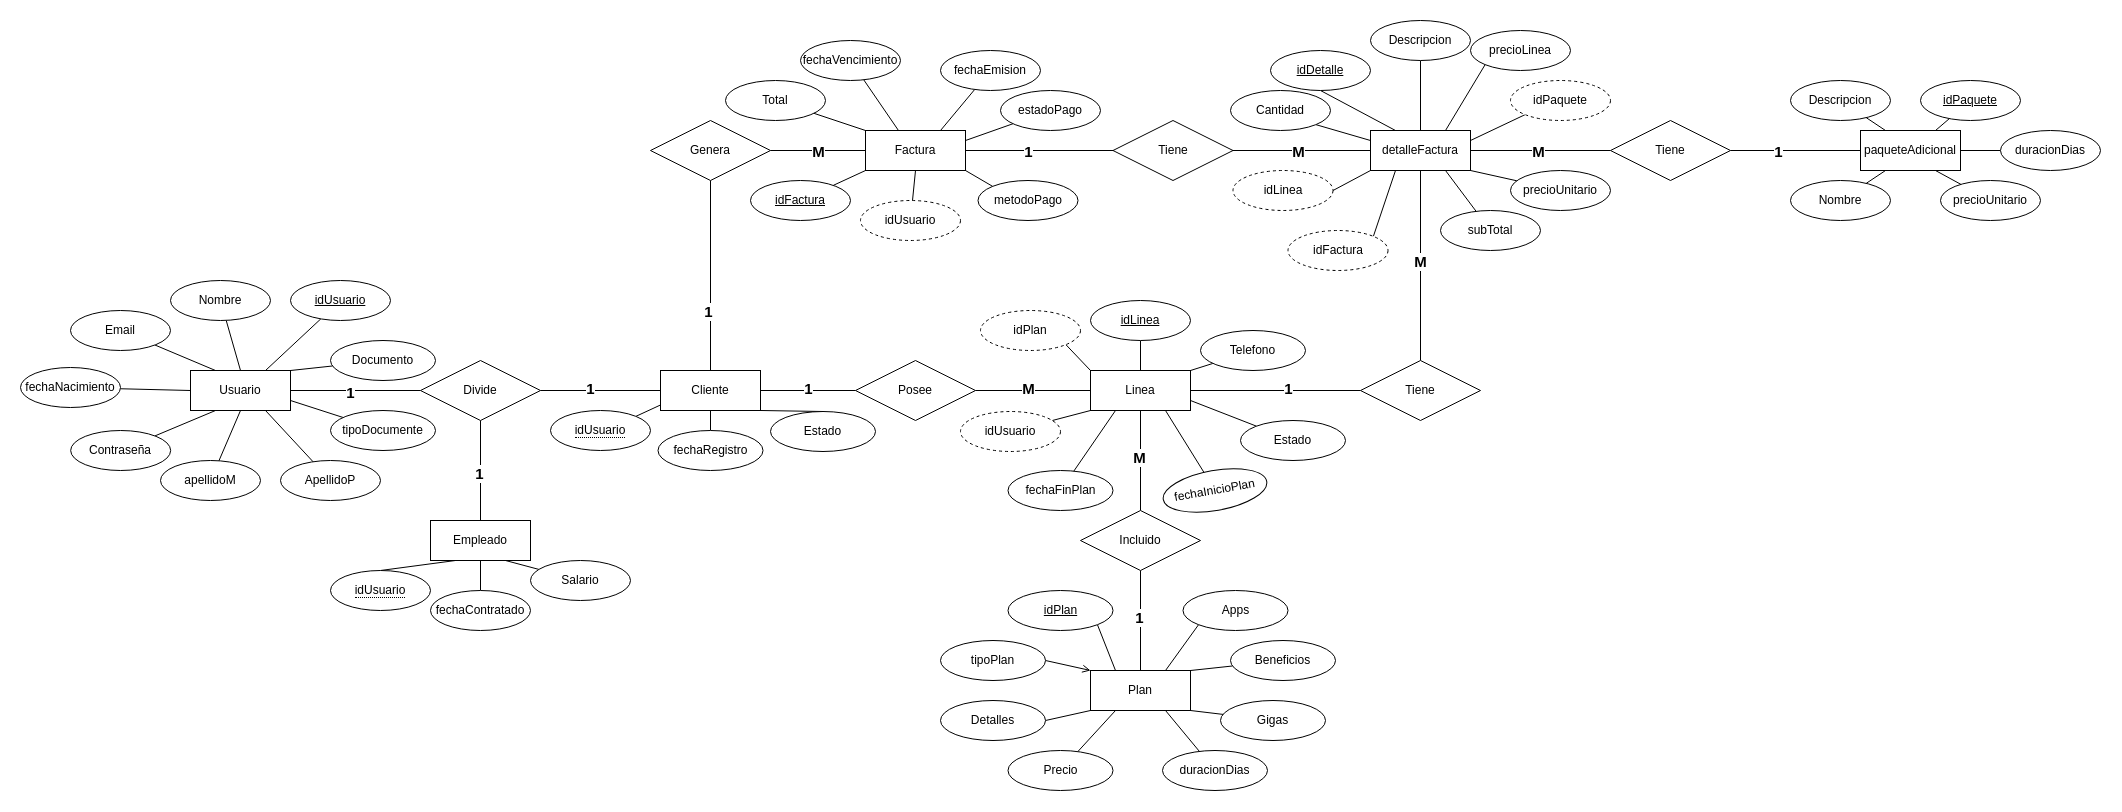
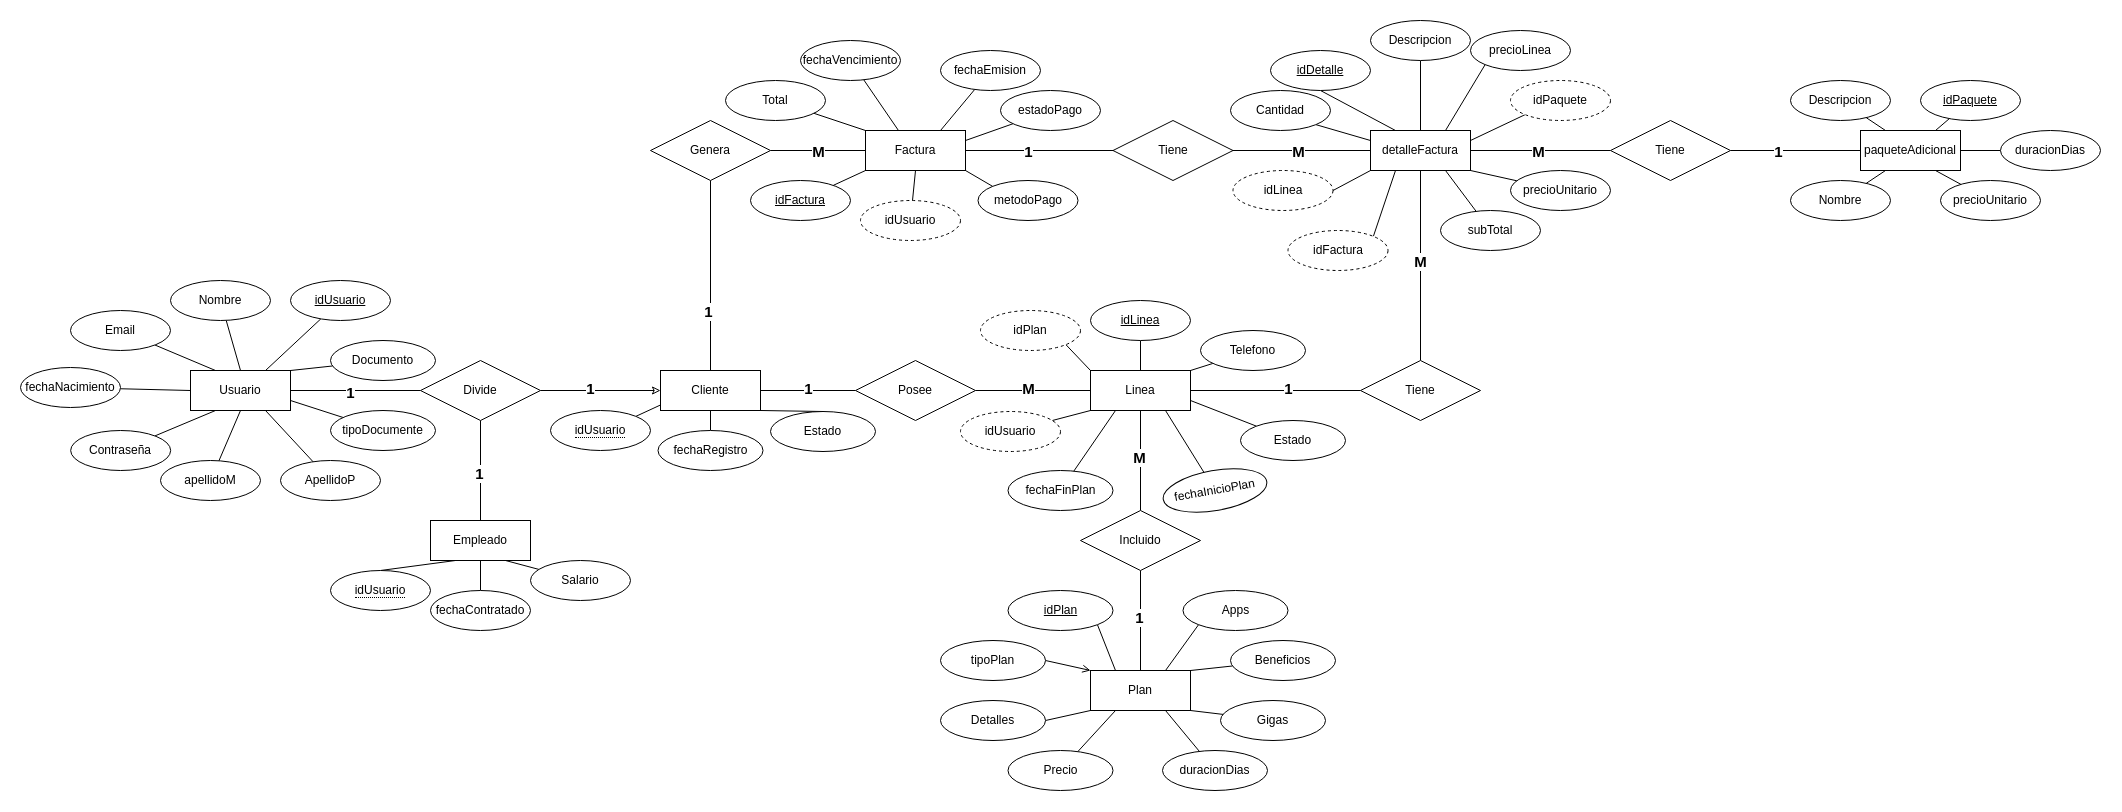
edge "Divide" -- "Cliente": arrowhead none -> classic
